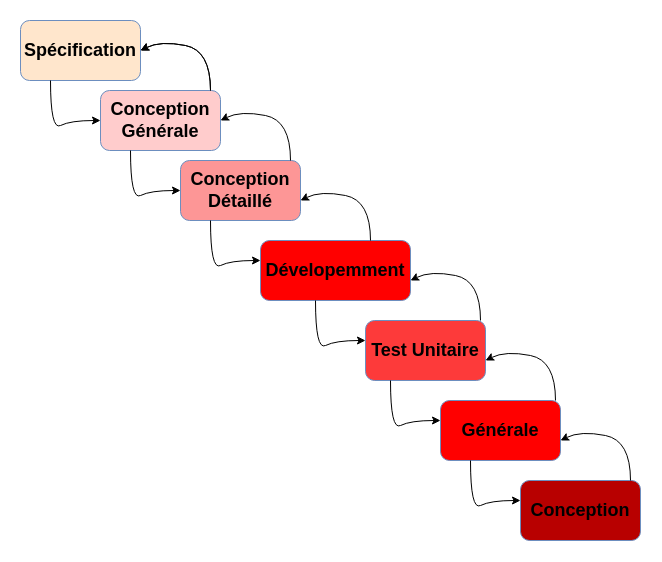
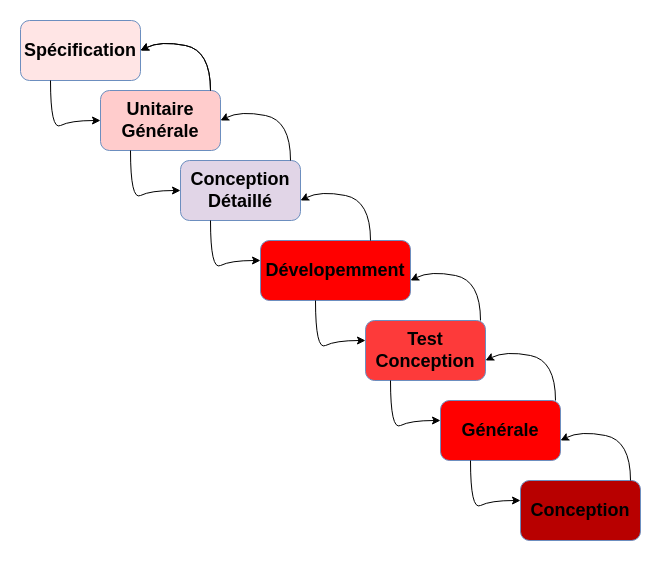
node "Spécification": fillcolor #ffe6cc -> #ffe5e5
node "Conception Générale": label "Conception Générale" -> "Unitaire Générale"
node "Conception Détaillé": fillcolor #fd9696 -> #e1d5e7
node "Test Unitaire": label "Test Unitaire" -> "Test Conception"
